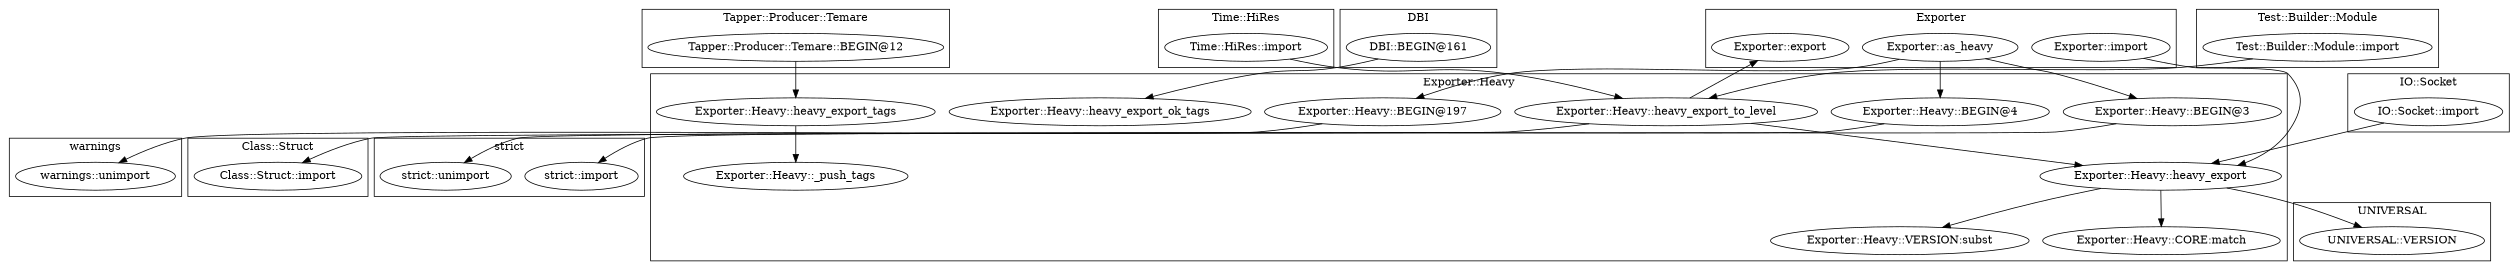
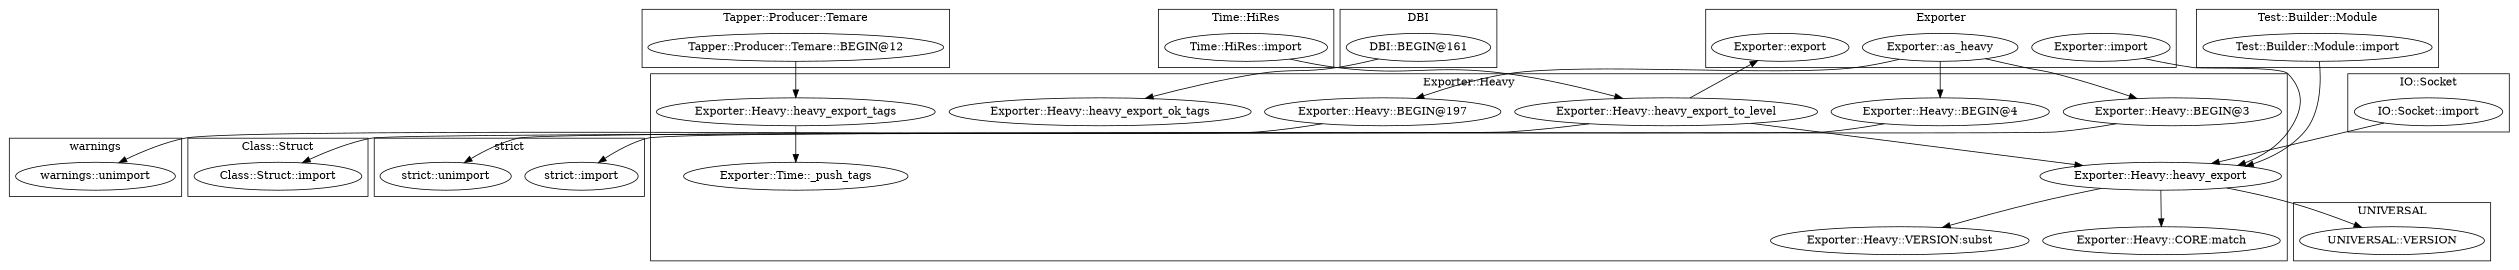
edge "Test::Builder::Module::import" -> "Exporter::Heavy::heavy_export_to_level": now "Test::Builder::Module::import" -> "Exporter::Heavy::heavy_export"
node "Exporter::Heavy::_push_tags": label "Exporter::Heavy::_push_tags" -> "Exporter::Time::_push_tags"
